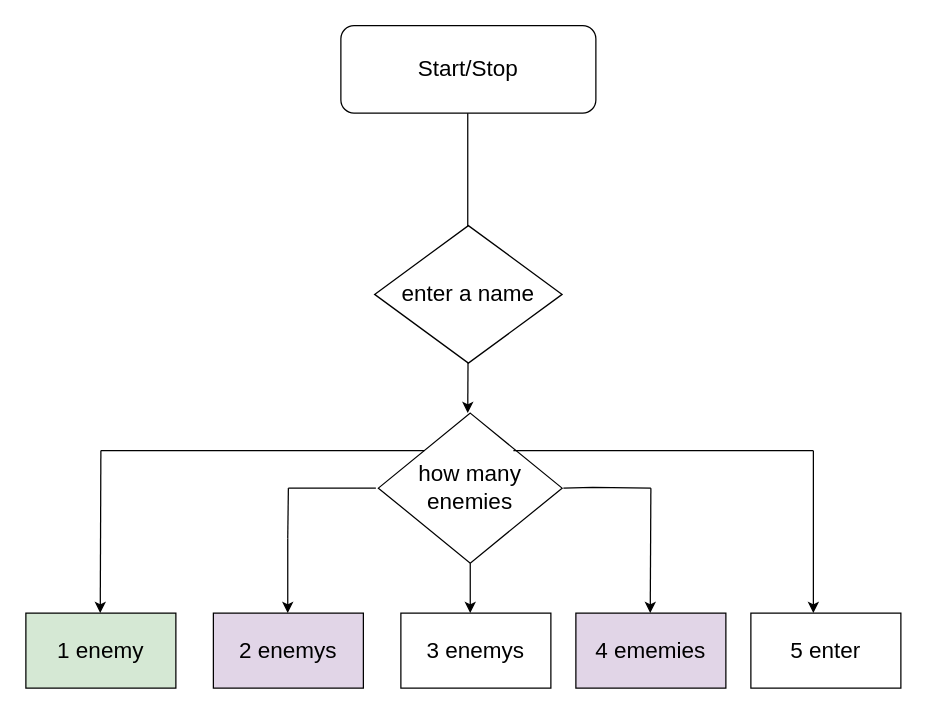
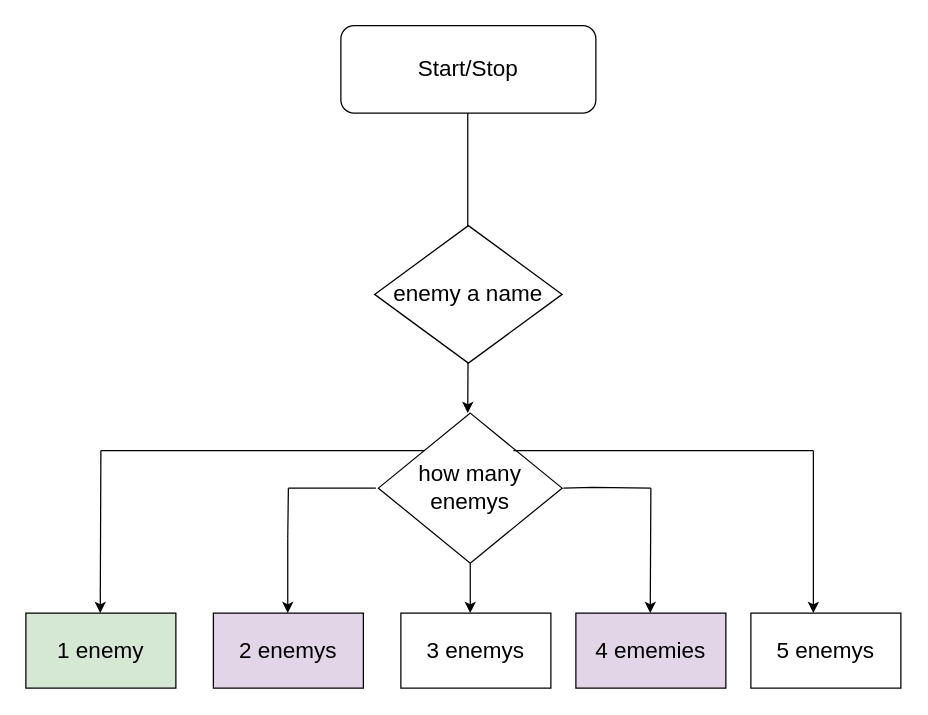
node "enter a name": label "enter a name" -> "enemy a name"
node "how many enemies": label "how many enemies" -> "how many enemys"
node "5 enter": label "5 enter" -> "5 enemys"
